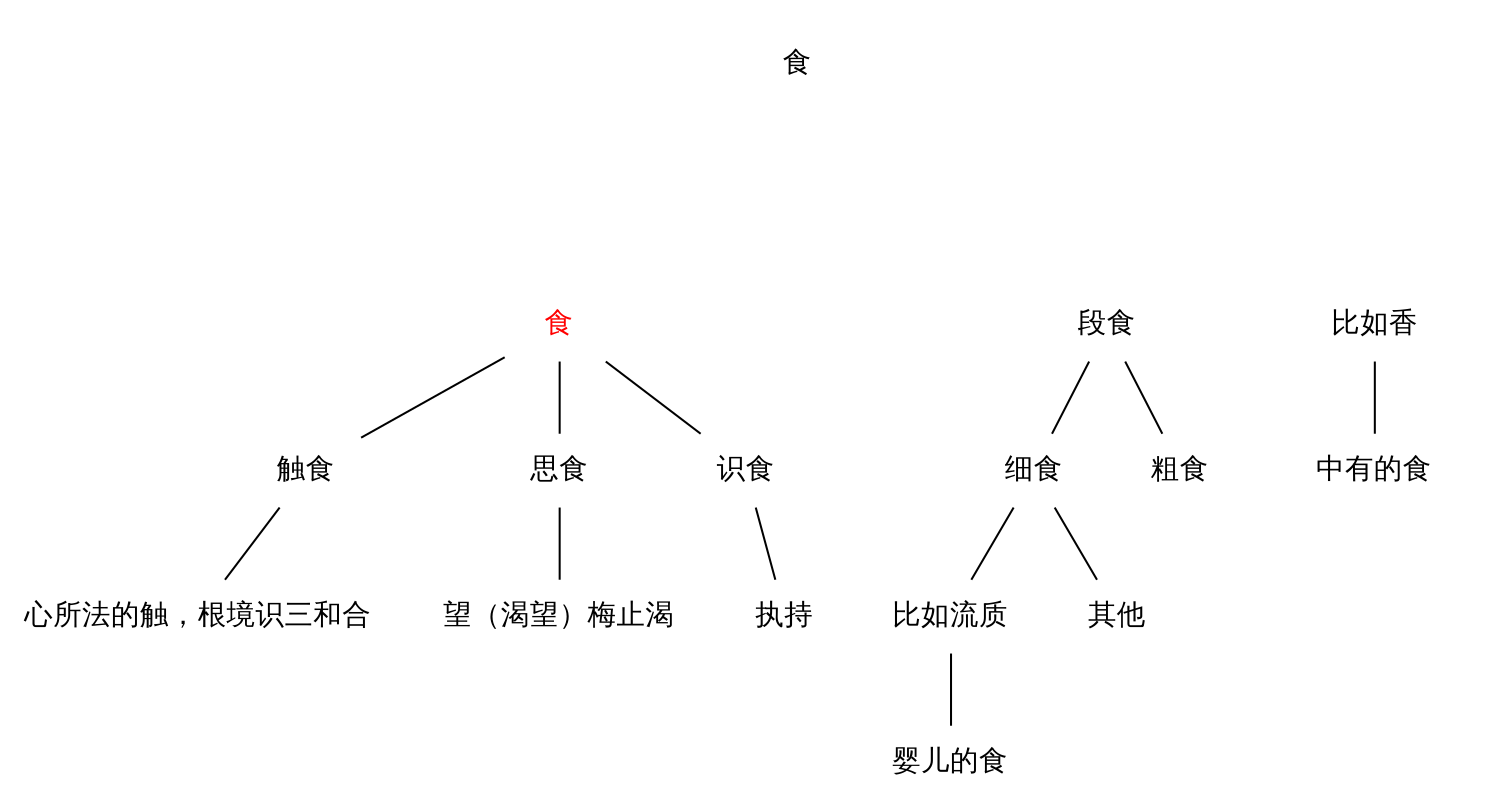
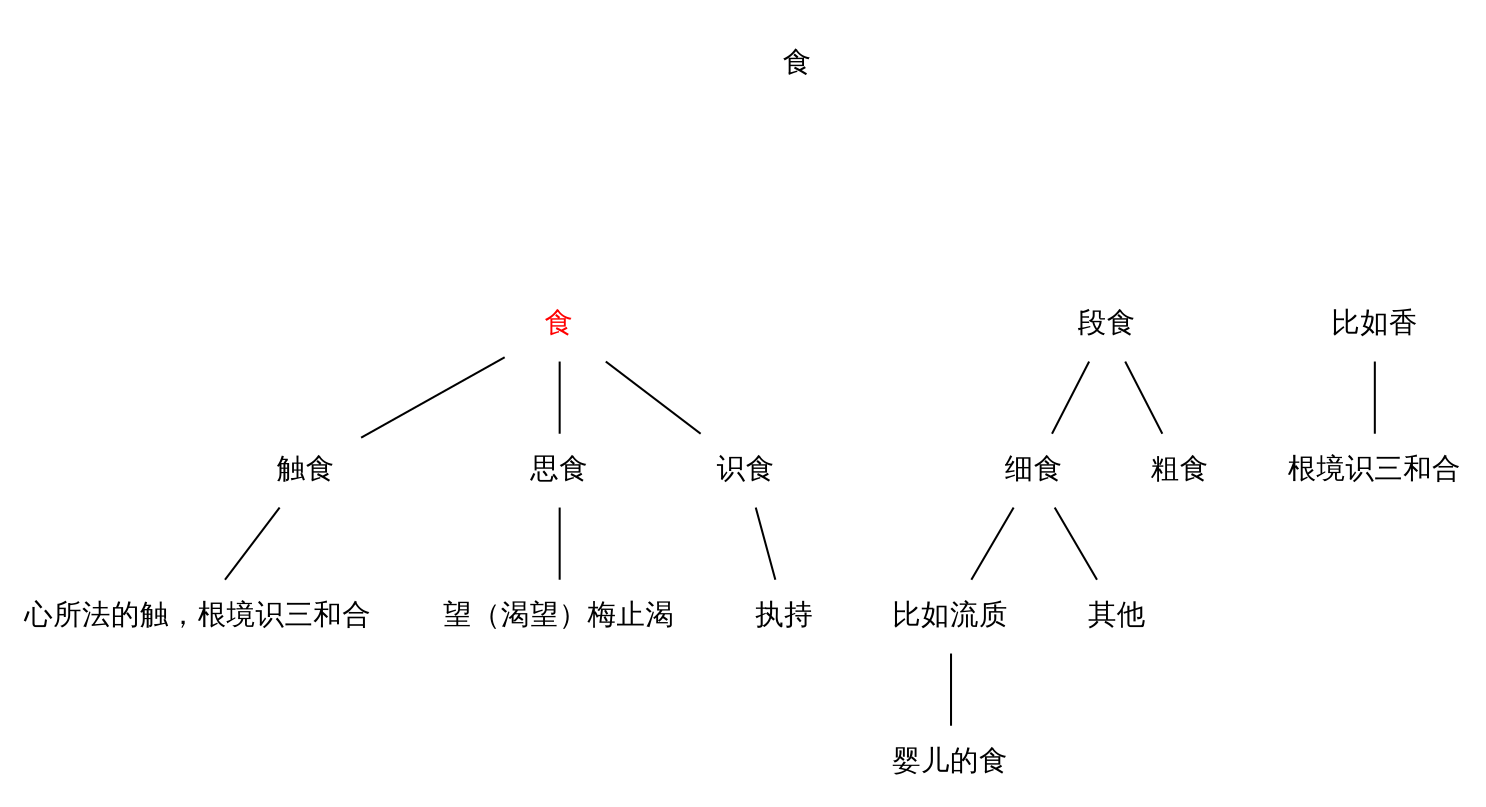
node "中有的食": label "中有的食" -> "根境识三和合"
